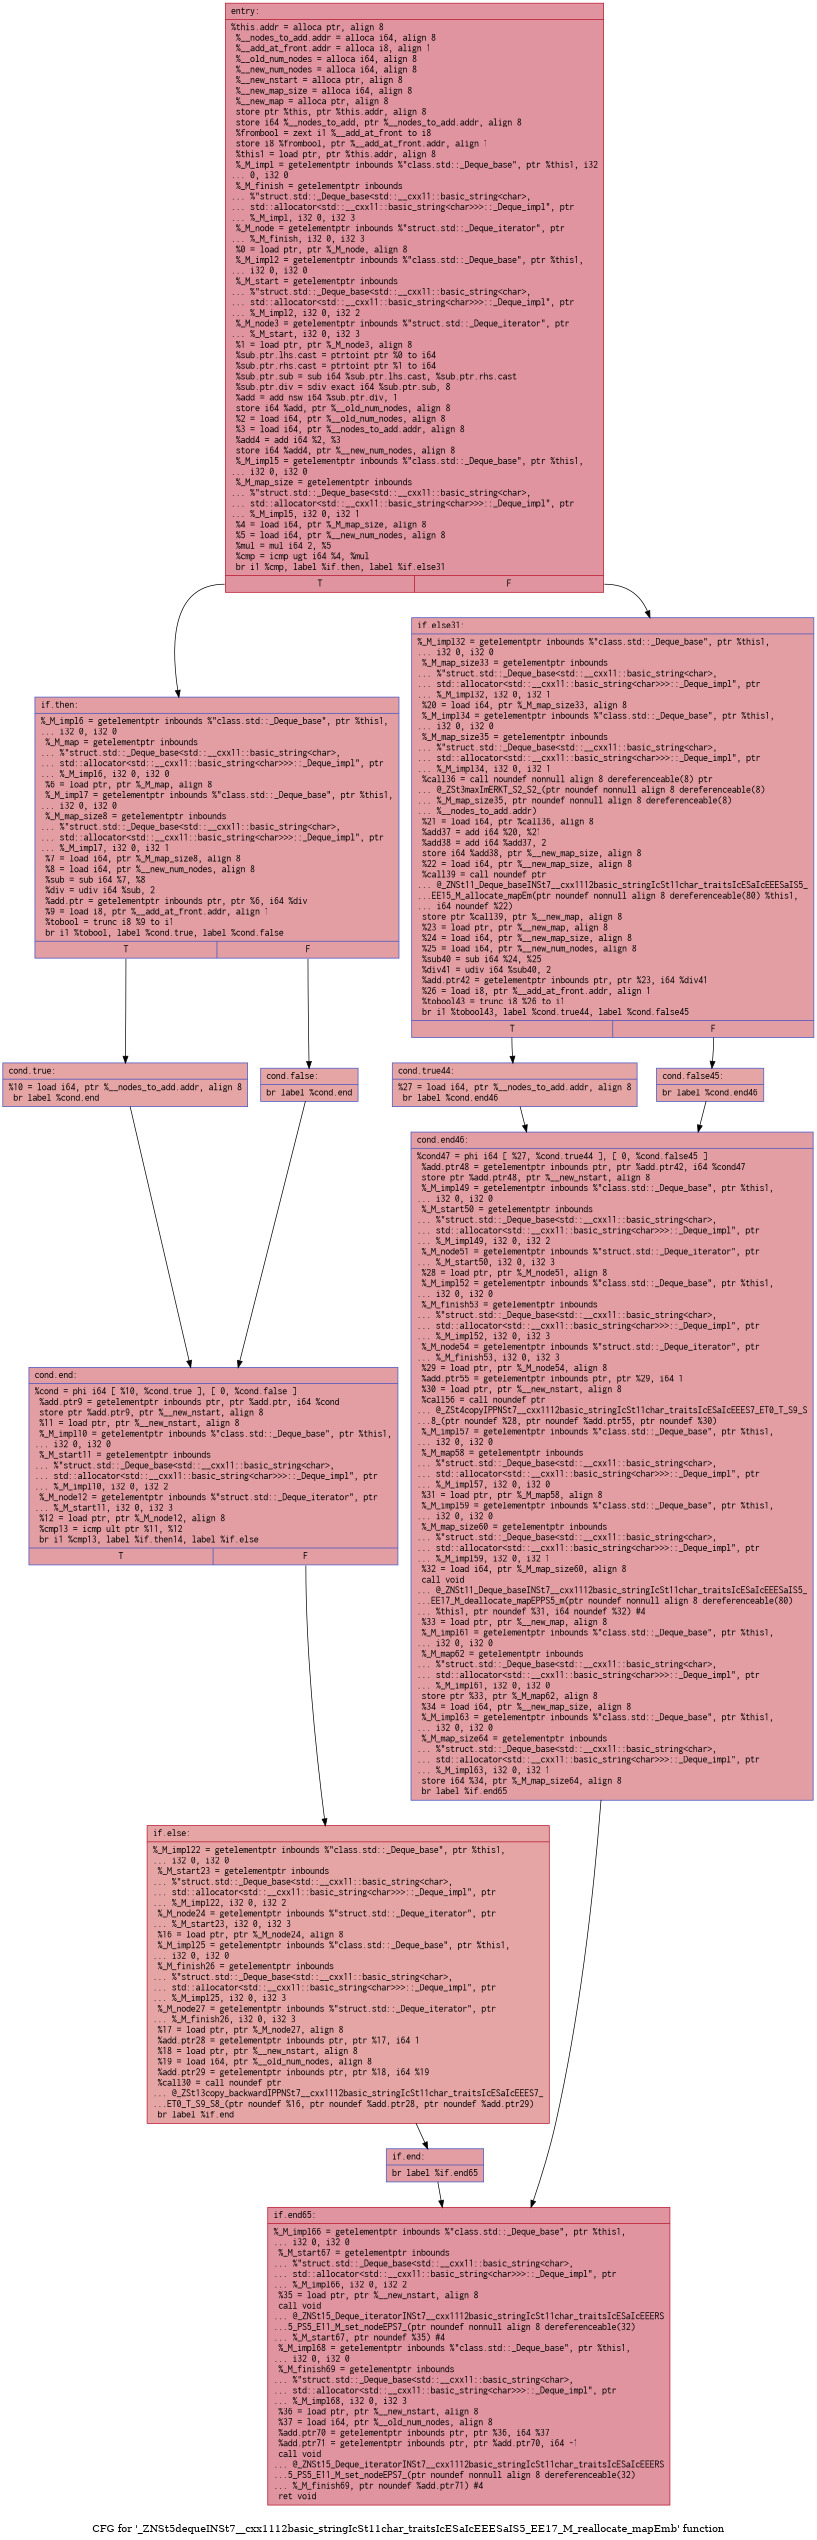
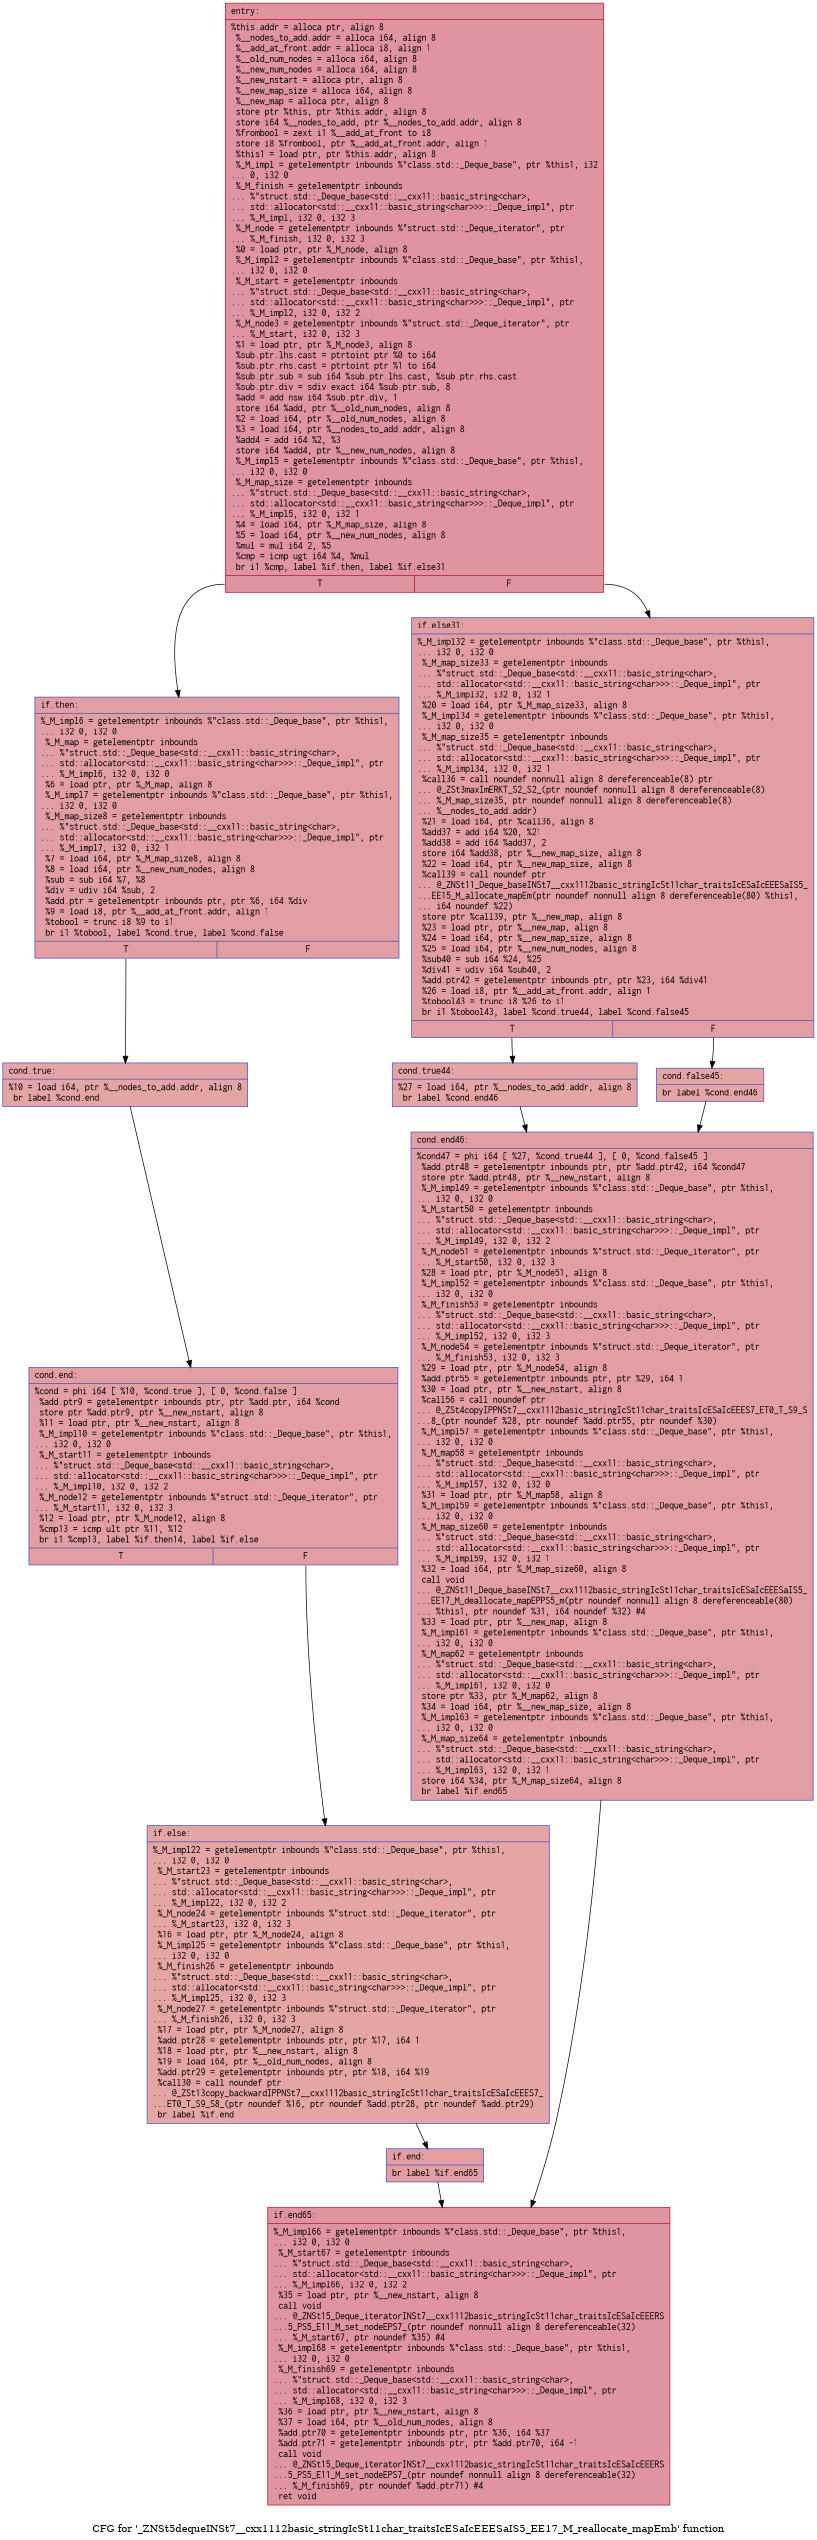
node "cond.false:": removed
node "if.else:": color #b70d28ff -> #3d50c3ff
